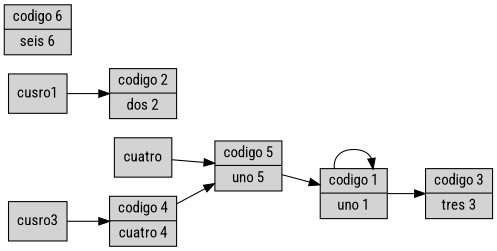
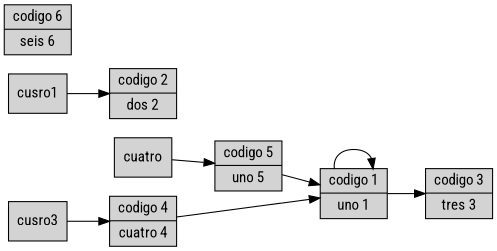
edge "codigo 4" -> "codigo 5": now "codigo 4" -> "codigo 1"
